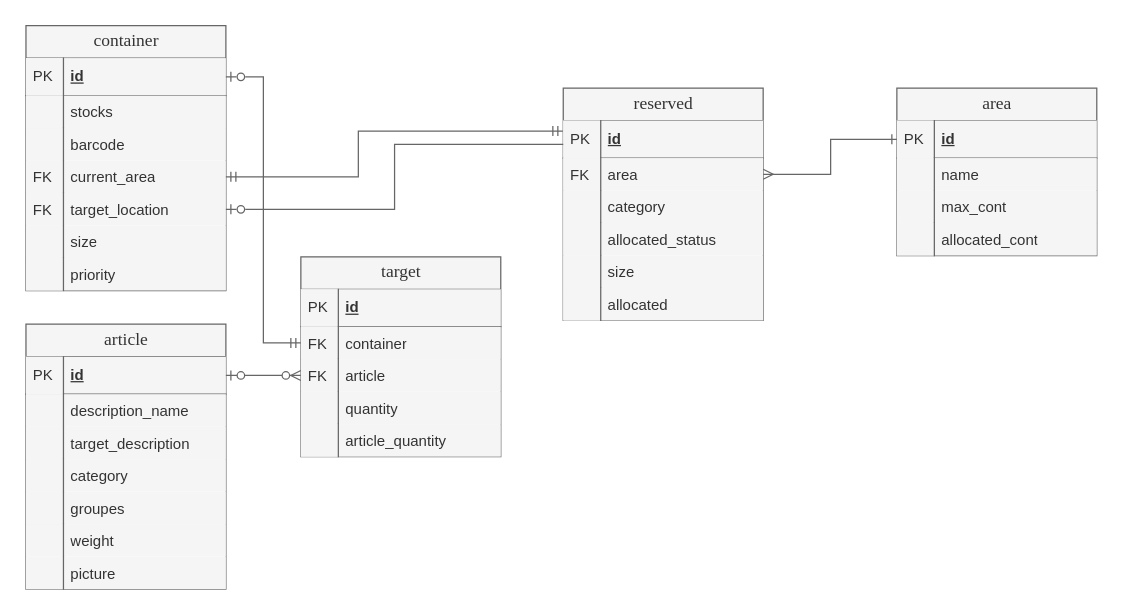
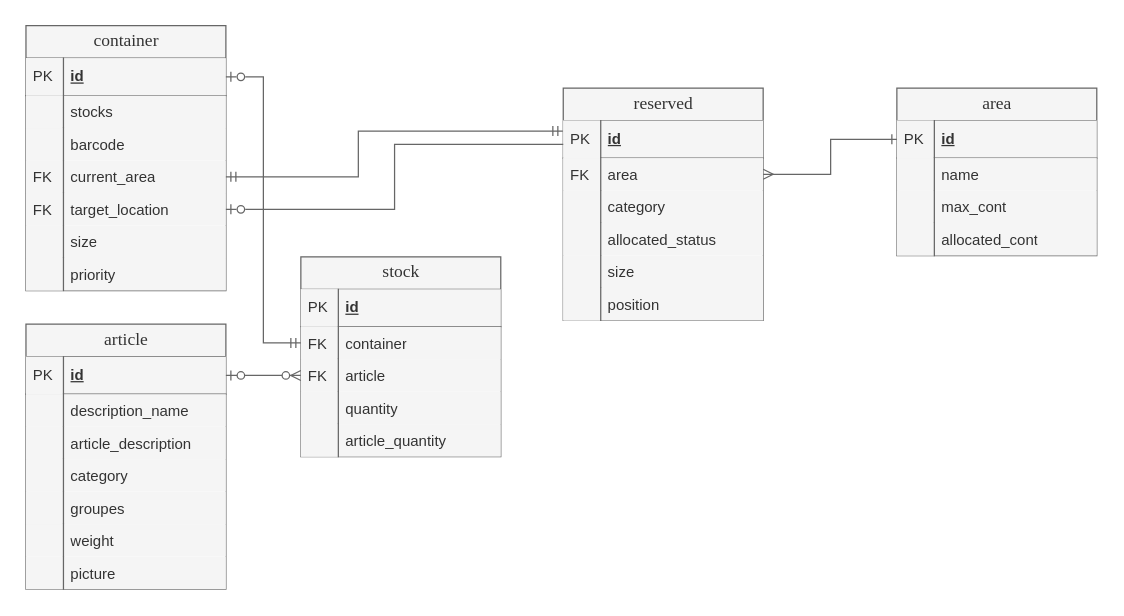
node "target": label "target" -> "stock"
node "allocated": label "allocated" -> "position"
node "target_description": label "target_description" -> "article_description"
